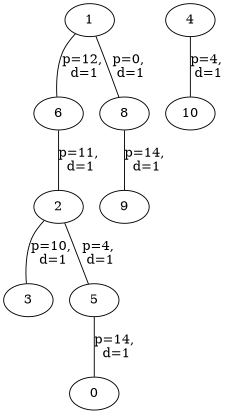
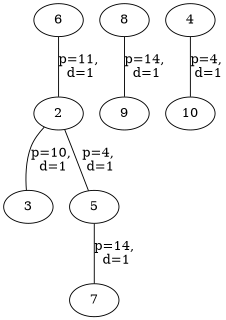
node "1": removed
node "0": label "0" -> "7"
